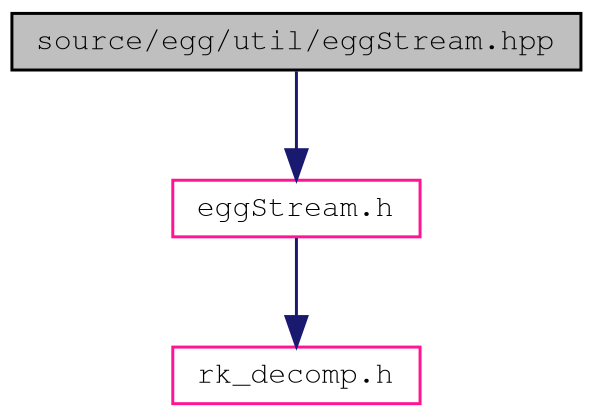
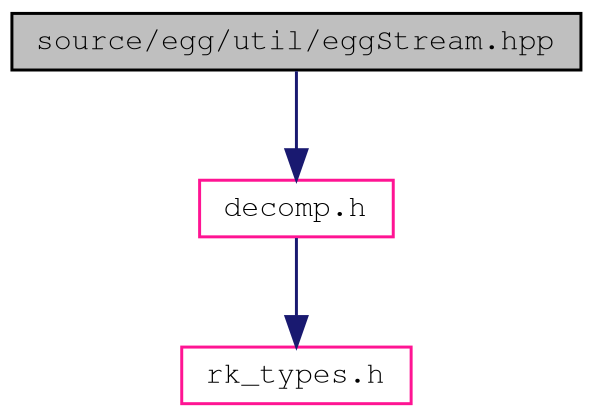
node "eggStream.h": label "eggStream.h" -> "decomp.h"
node "rk_decomp.h": label "rk_decomp.h" -> "rk_types.h"
